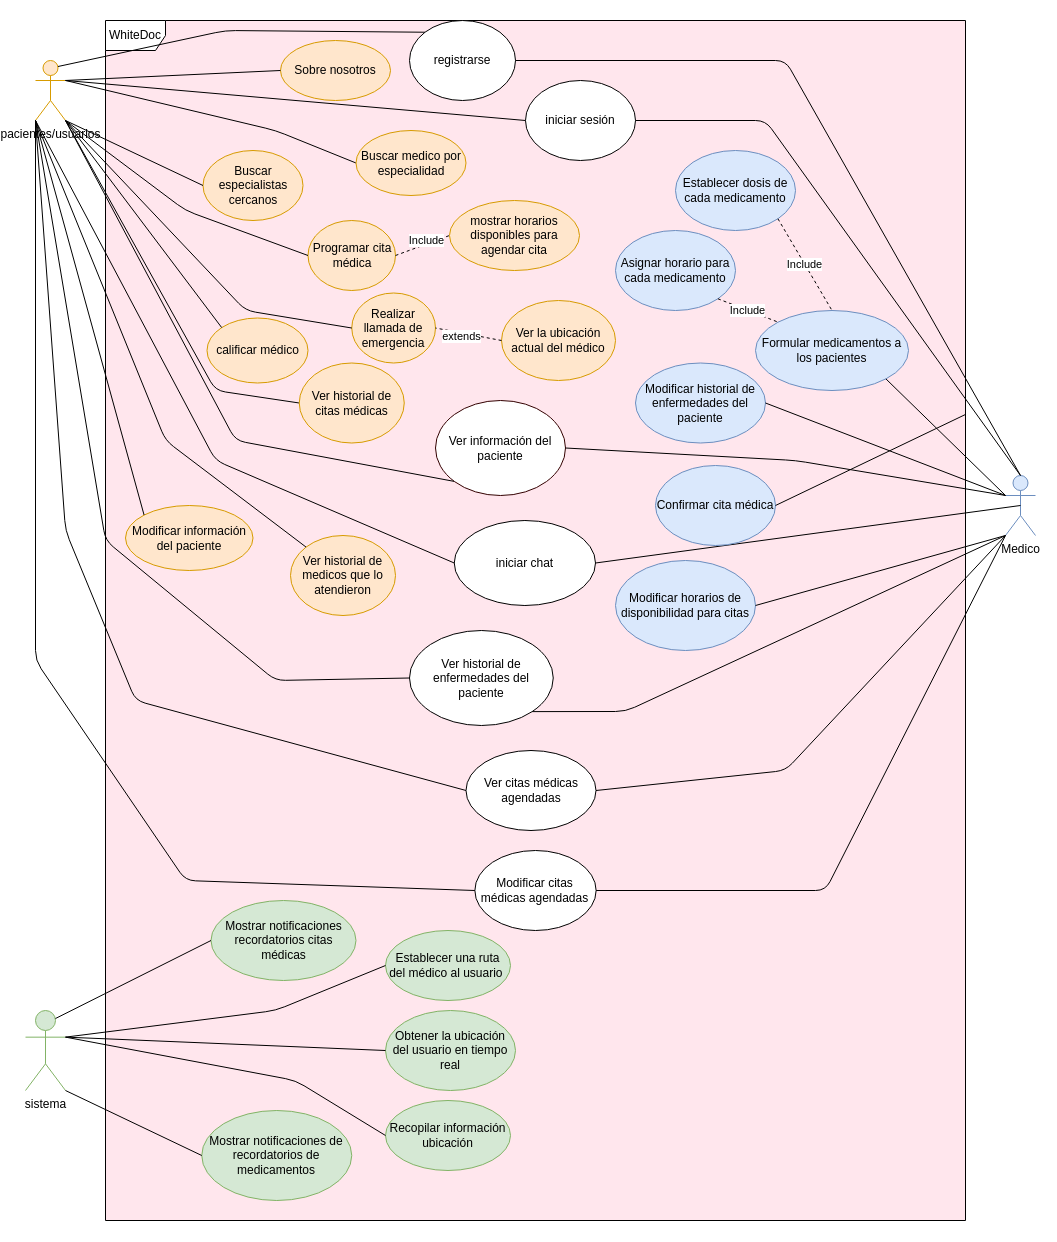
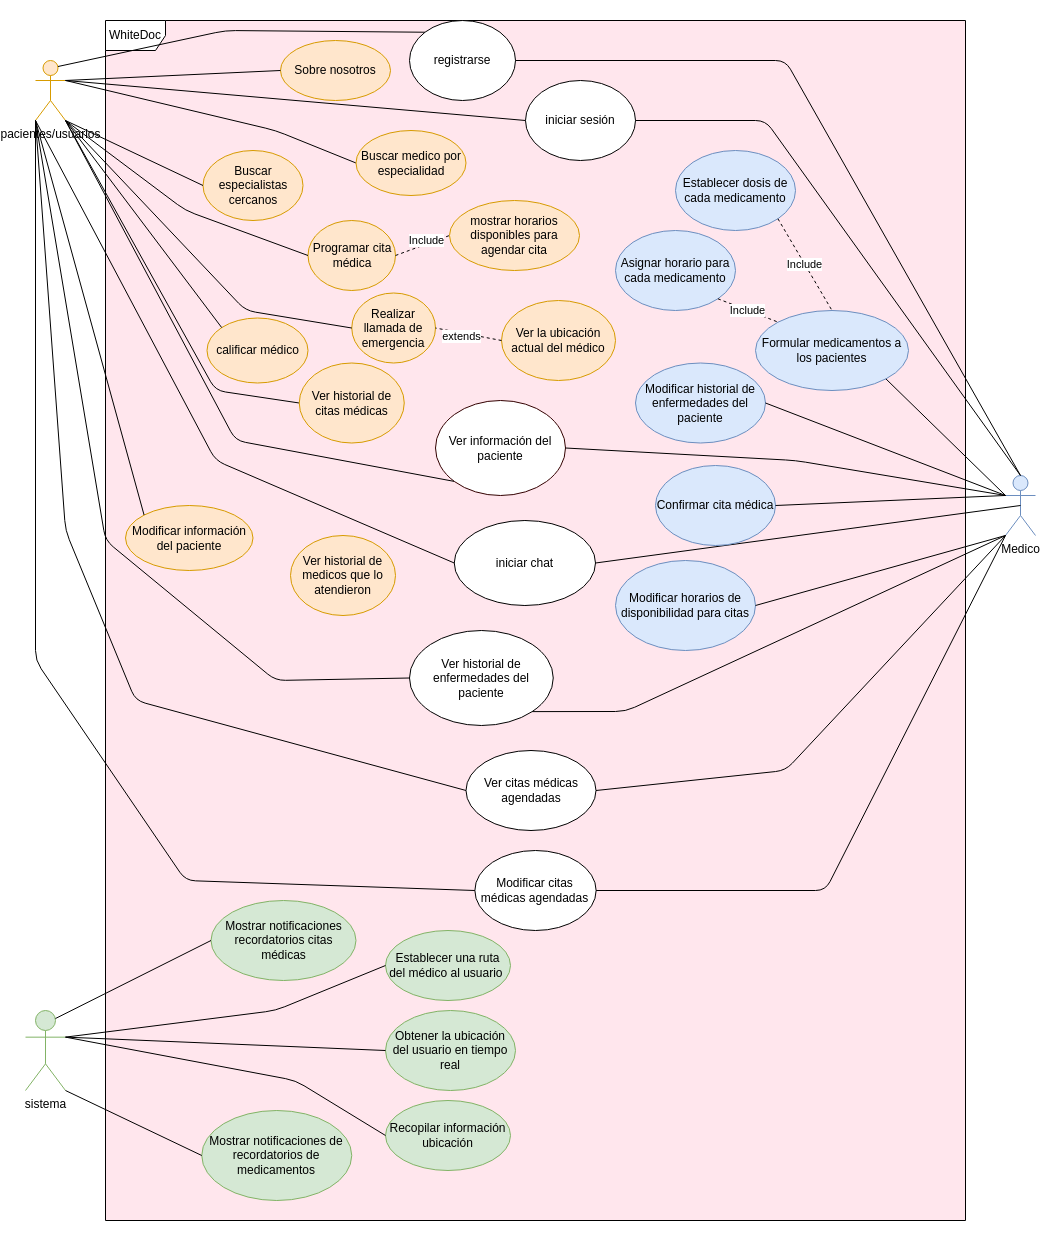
edge "pacientes/usuarios" -- "Ver historial de medicos que lo atendieron": removed
edge "Confirmar cita médica" -- "WhiteDoc": now "Confirmar cita médica" -- "Medico"
